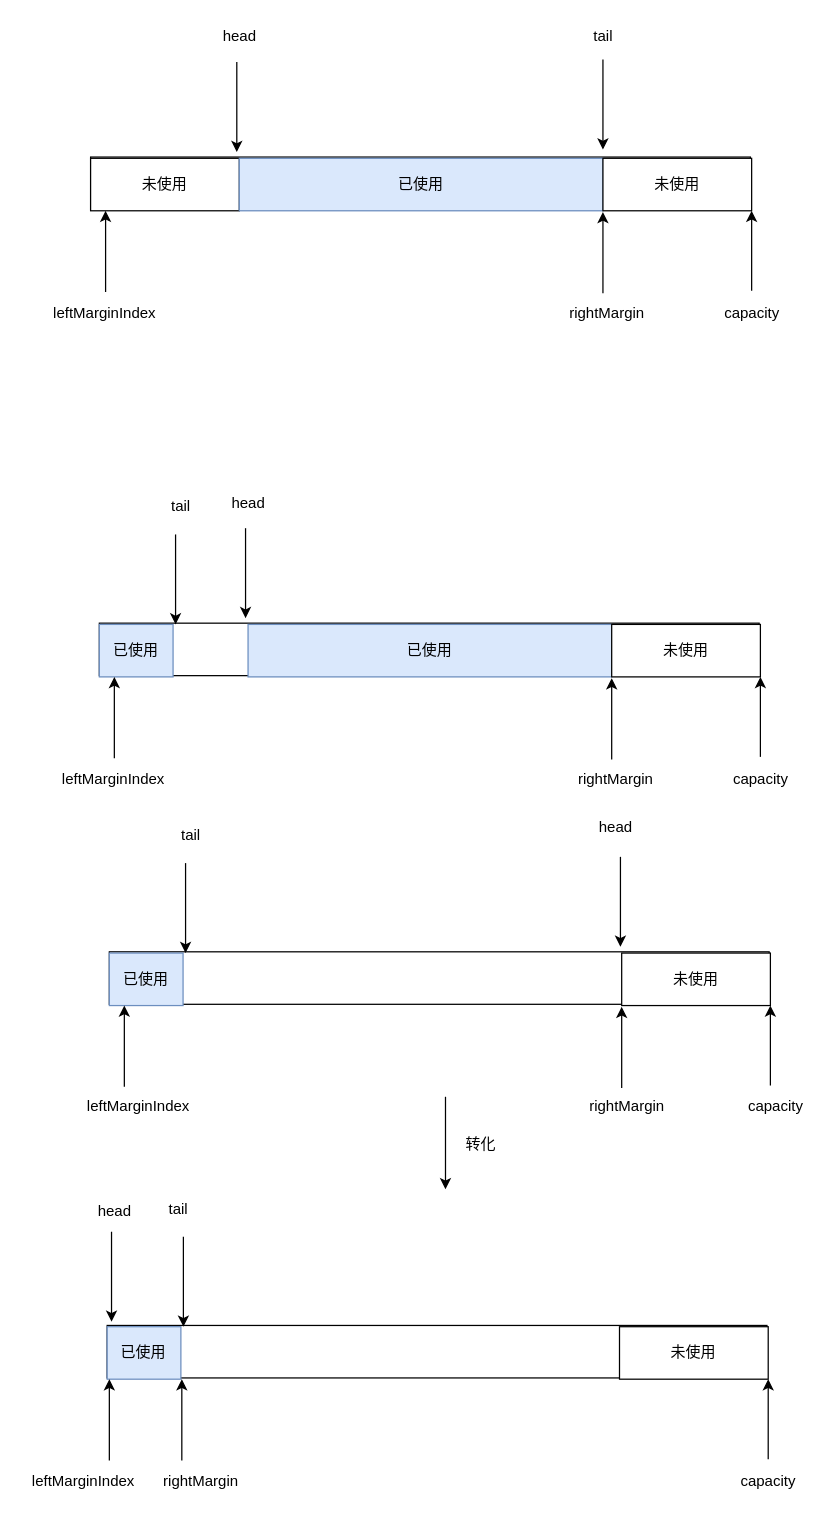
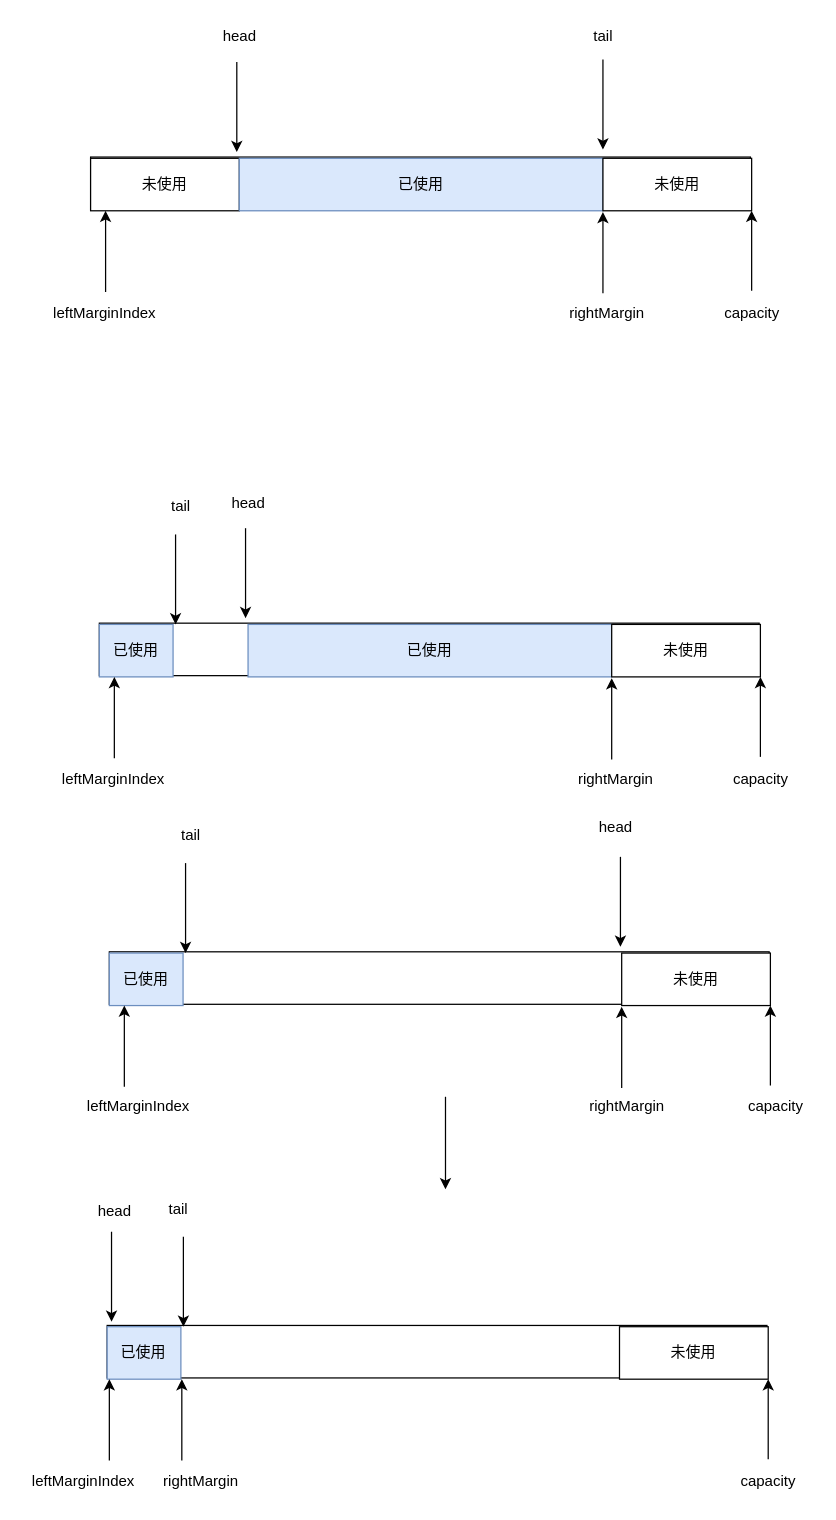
node "转化": removed
